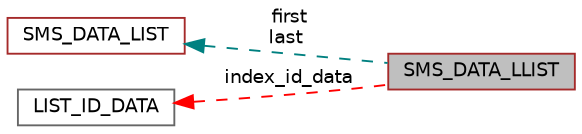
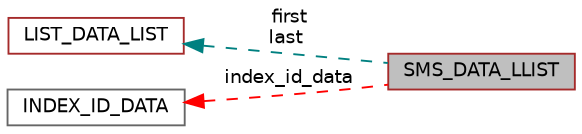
node "SMS_DATA_LIST": label "SMS_DATA_LIST" -> "LIST_DATA_LIST"
node "LIST_ID_DATA": label "LIST_ID_DATA" -> "INDEX_ID_DATA"
